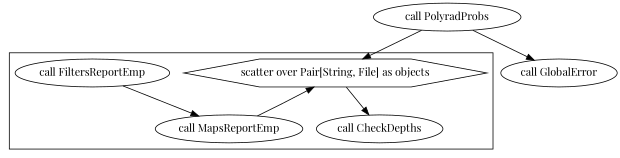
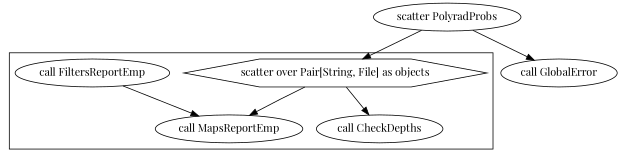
node "call PolyradProbs": label "call PolyradProbs" -> "scatter PolyradProbs"
edge "call MapsReportEmp" -> "scatter over Pair[String, File] as objects": reversed
